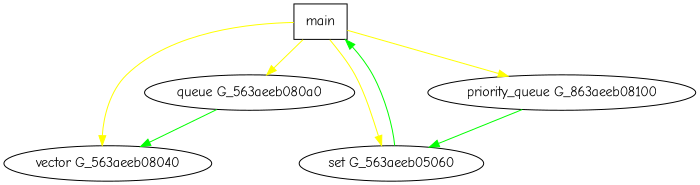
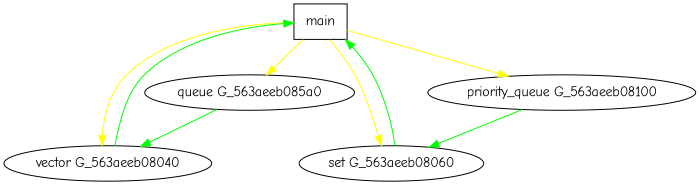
edge "vector G_563aeeb08040" -> "main": added
node "queue G_563aeeb080a0": label "queue G_563aeeb080a0" -> "queue G_563aeeb085a0"
node "priority_queue G_863aeeb08100": label "priority_queue G_863aeeb08100" -> "priority_queue G_563aeeb08100"
node "set G_563aeeb05060": label "set G_563aeeb05060" -> "set G_563aeeb08060"
